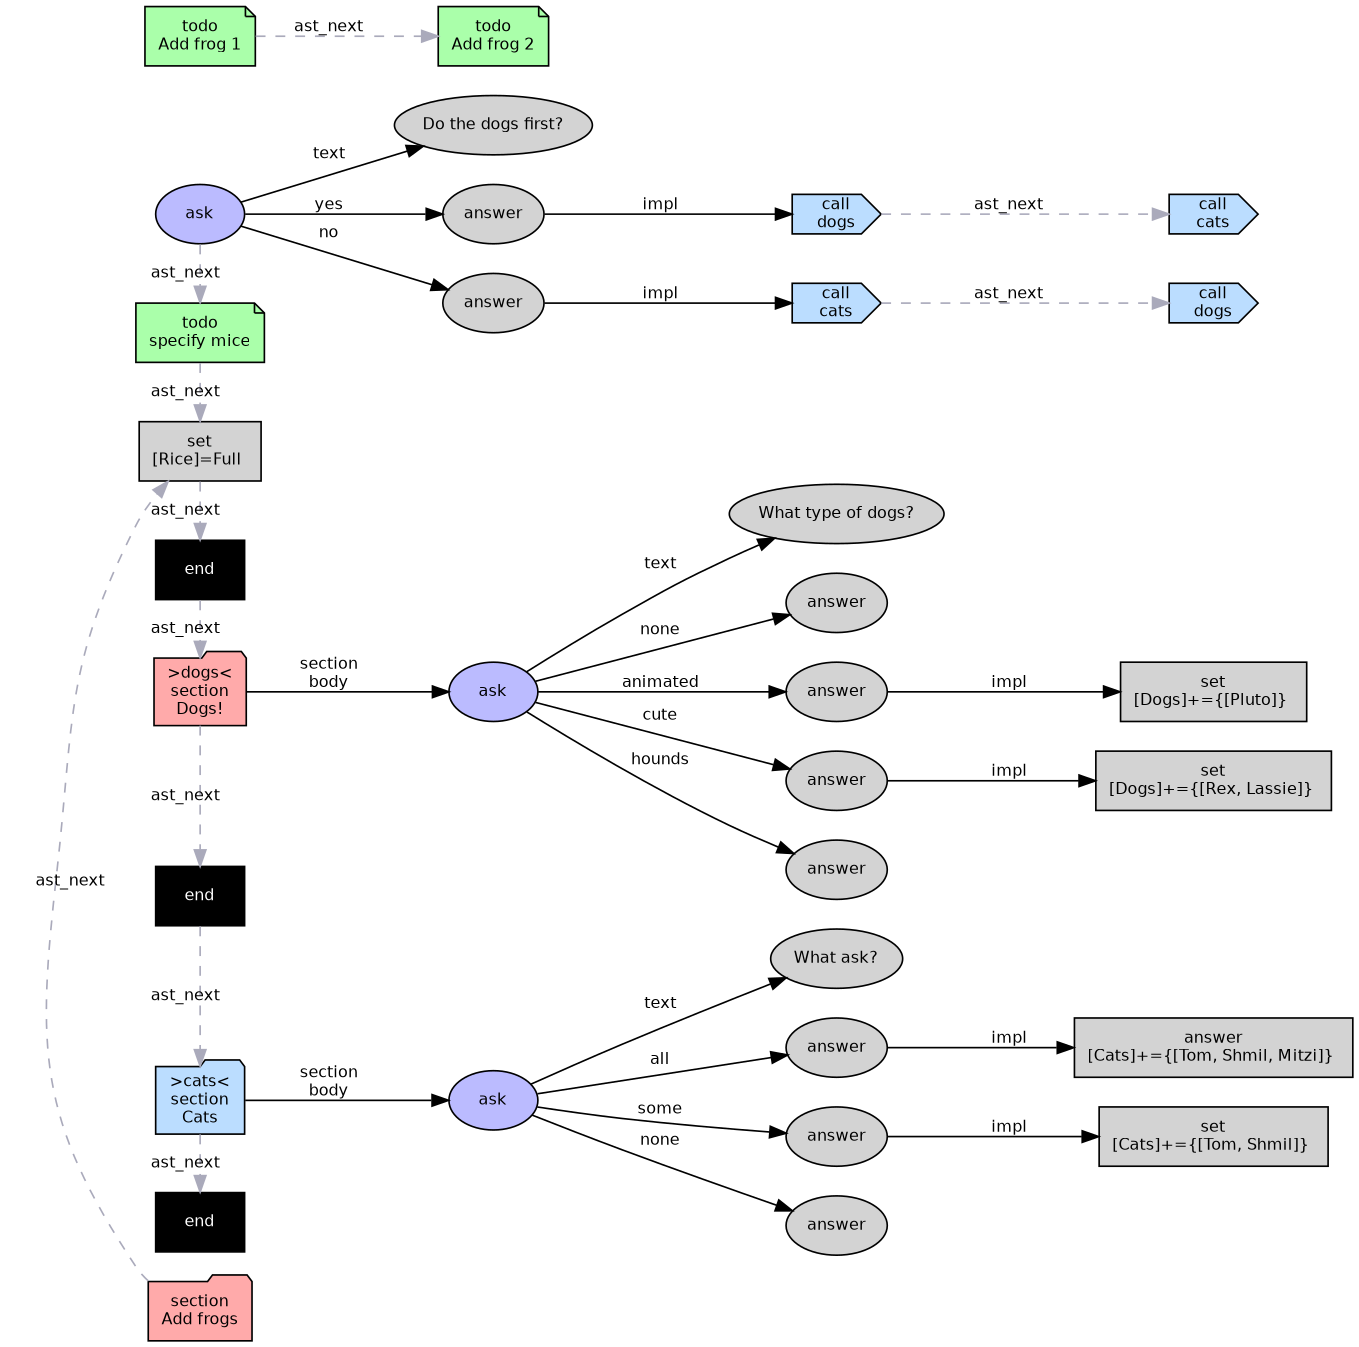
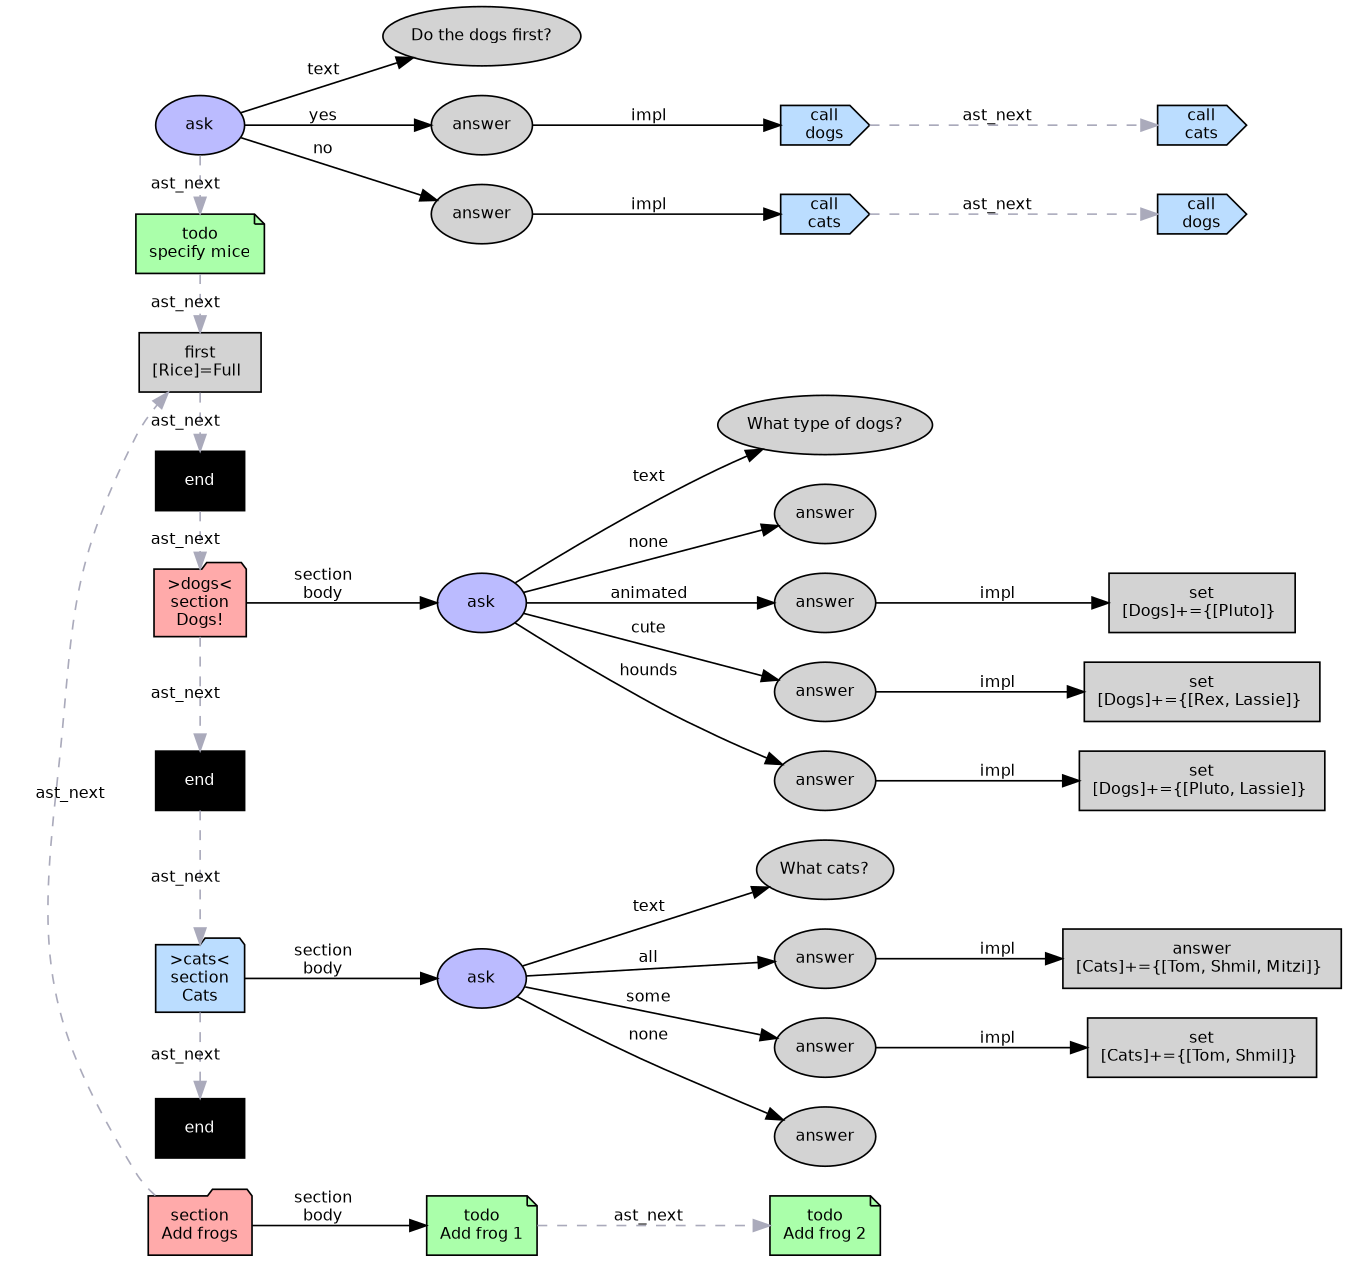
node "set [Rice]=Full": label "set [Rice]=Full" -> "first [Rice]=Full"
node "set [Dogs]+={[Pluto, Lassie]}": added
node "What ask?": label "What ask?" -> "What cats?"
edge "section Add frogs" -> "todo Add frog 1": added, label "section body"
